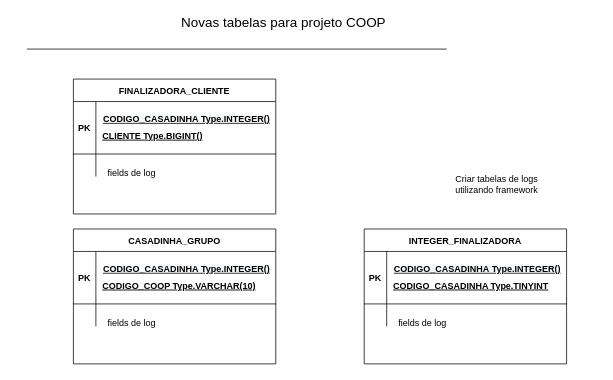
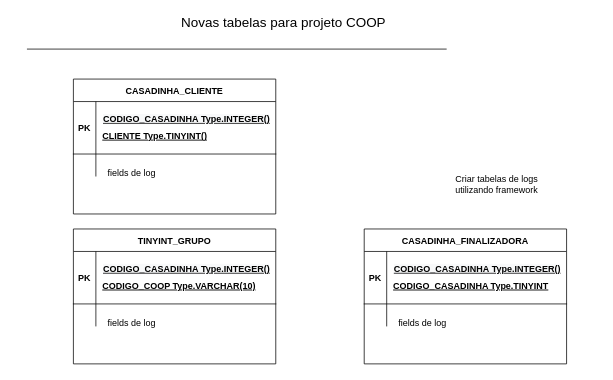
node "FINALIZADORA_CLIENTE": label "FINALIZADORA_CLIENTE" -> "CASADINHA_CLIENTE"
node "CLIENTE Type.BIGINT()": label "CLIENTE Type.BIGINT()" -> "CLIENTE Type.TINYINT()"
node "CASADINHA_GRUPO": label "CASADINHA_GRUPO" -> "TINYINT_GRUPO"
node "INTEGER_FINALIZADORA": label "INTEGER_FINALIZADORA" -> "CASADINHA_FINALIZADORA"
